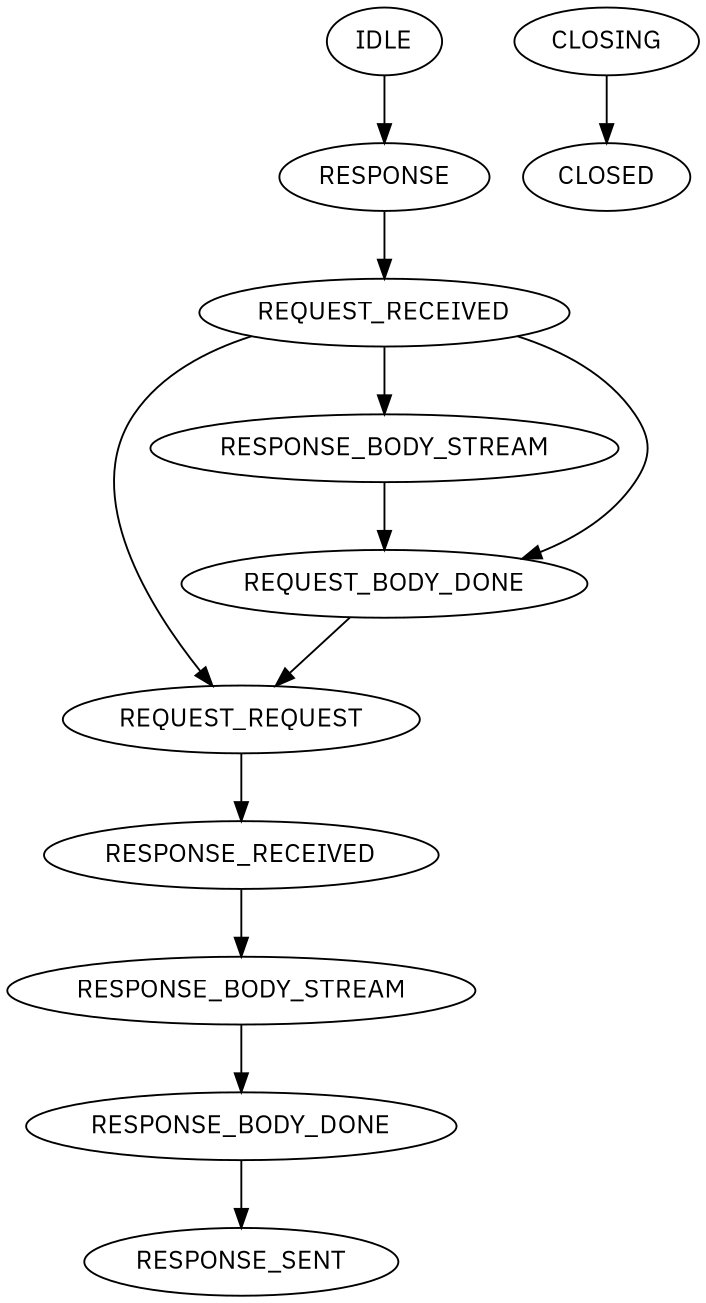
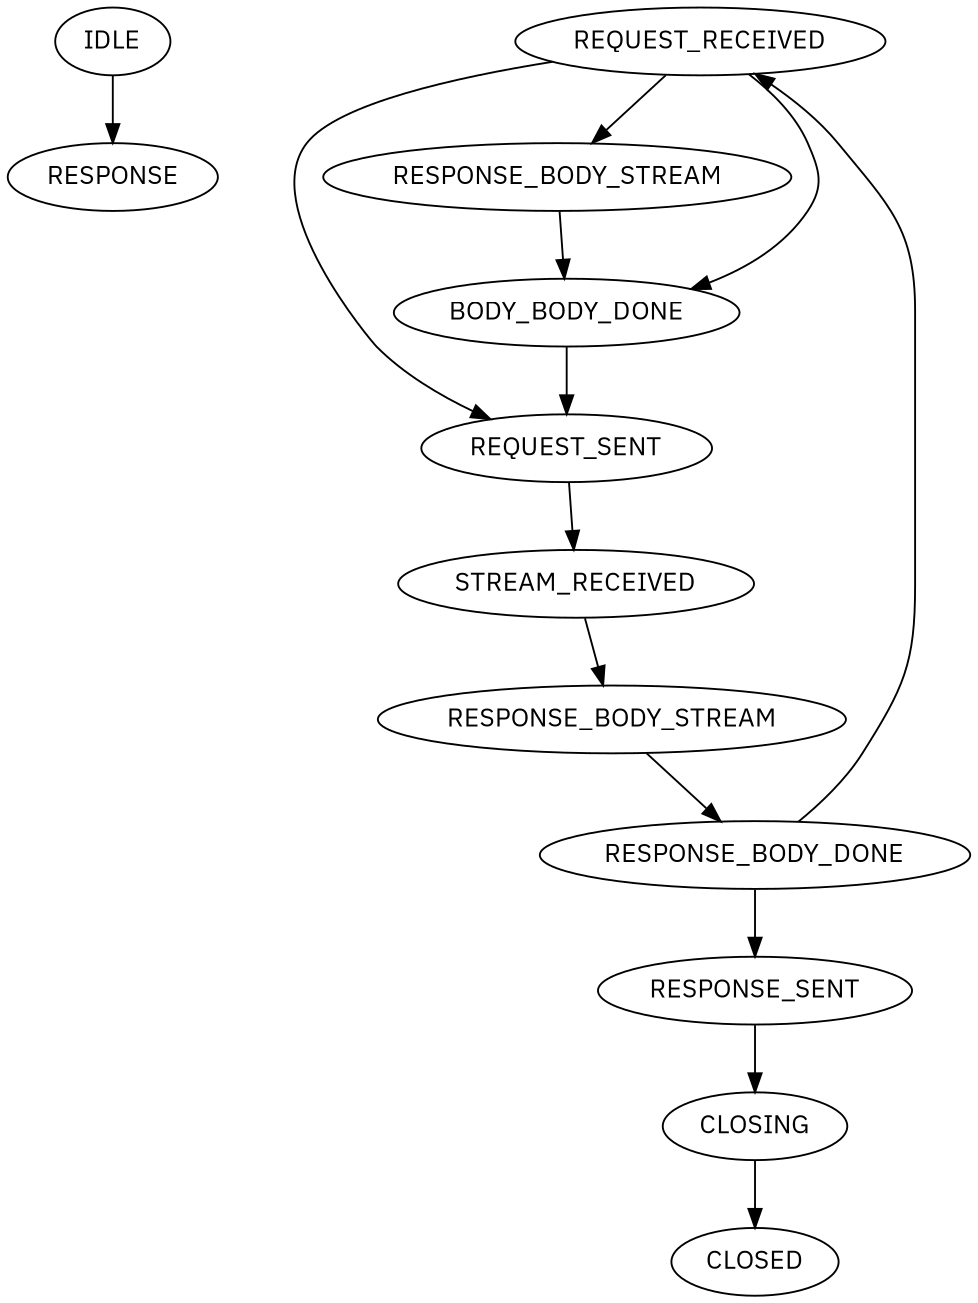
edge "RESPONSE" -> "REQUEST_RECEIVED": now "RESPONSE_BODY_DONE" -> "REQUEST_RECEIVED"
node "REQUEST_BODY_DONE": label "REQUEST_BODY_DONE" -> "BODY_BODY_DONE"
node "REQUEST_REQUEST": label "REQUEST_REQUEST" -> "REQUEST_SENT"
node "RESPONSE_RECEIVED": label "RESPONSE_RECEIVED" -> "STREAM_RECEIVED"
edge "RESPONSE_SENT" -> "CLOSING": added
